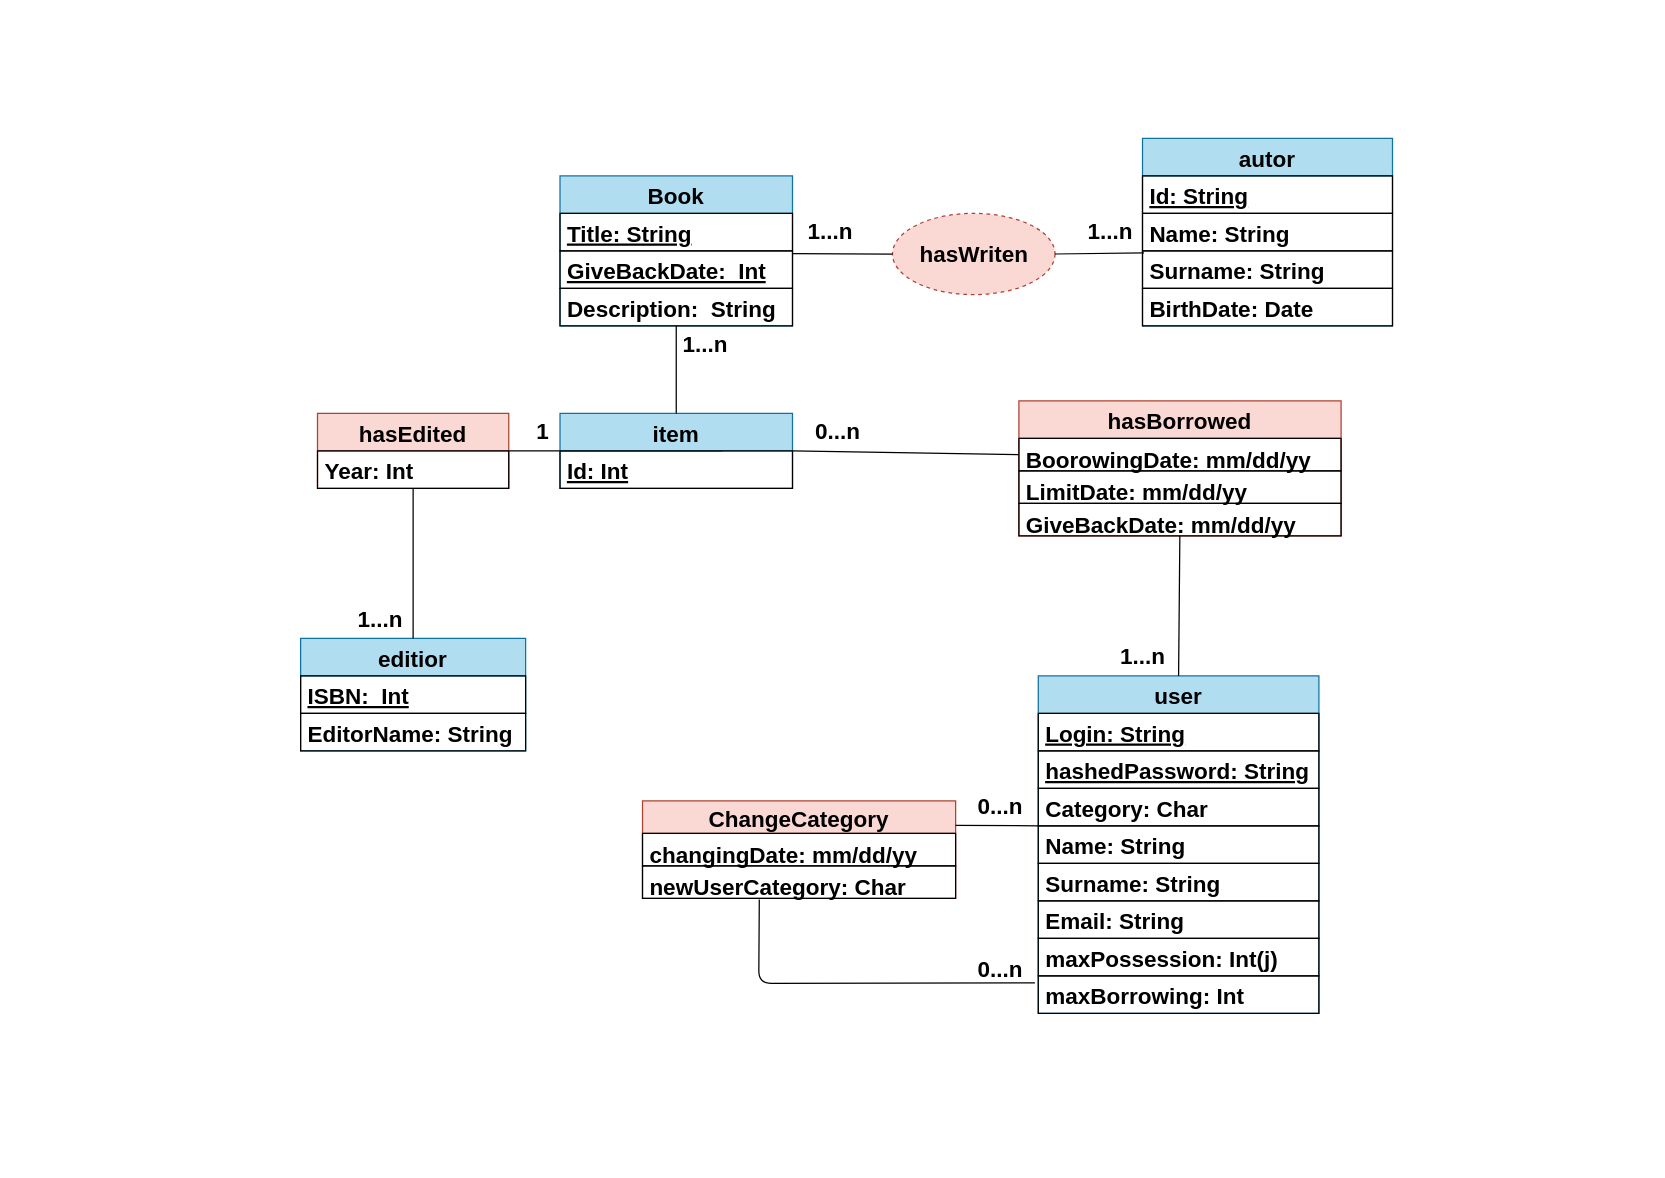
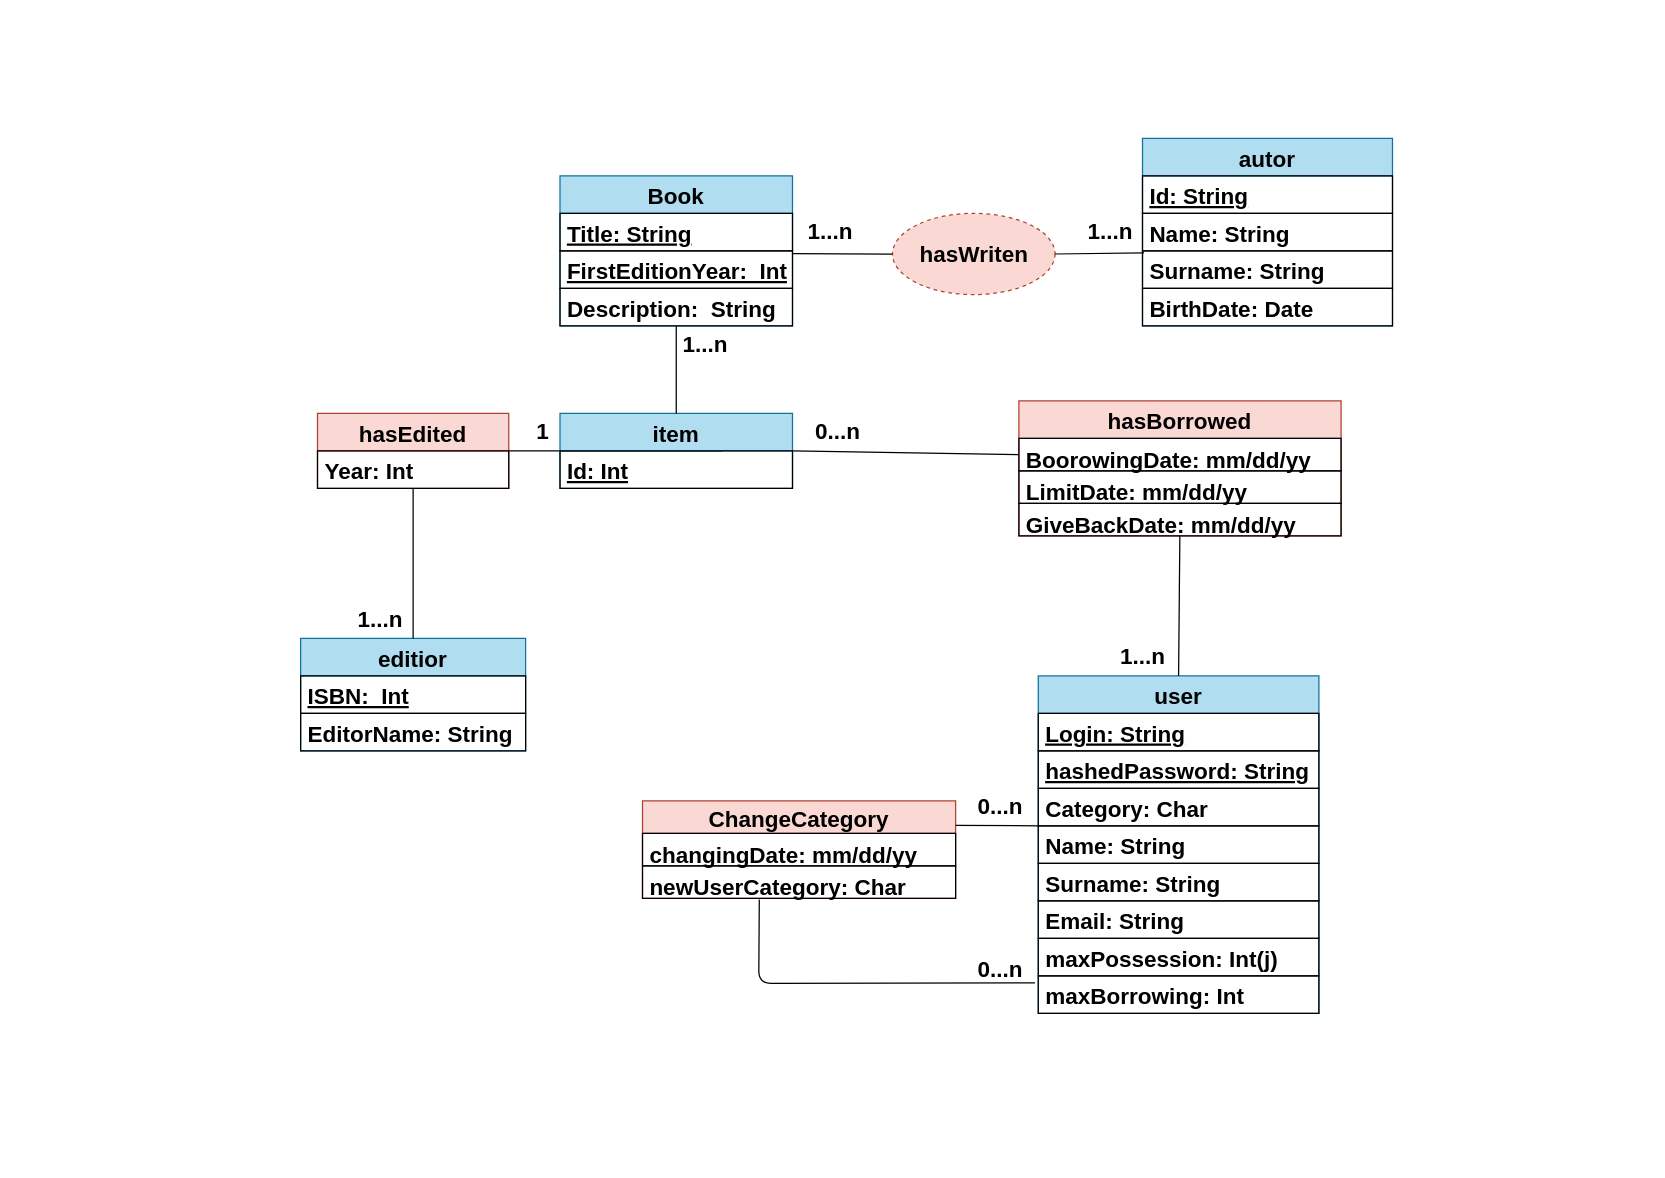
node "GiveBackDate: Int": label "GiveBackDate: Int" -> "FirstEditionYear: Int"
